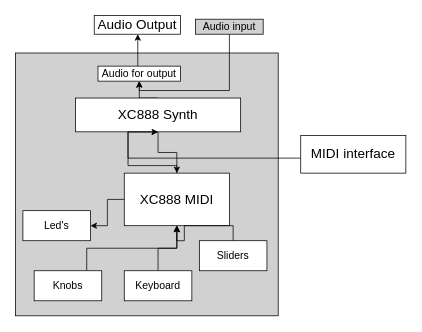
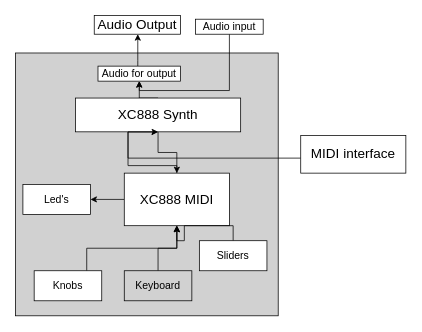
node "Audio input": fillcolor #d1d1d1 -> #ffffff
node "Led's": moved (57, 225) -> (57, 199)
node "Keyboard": fillcolor #ffffff -> #d1d1d1
